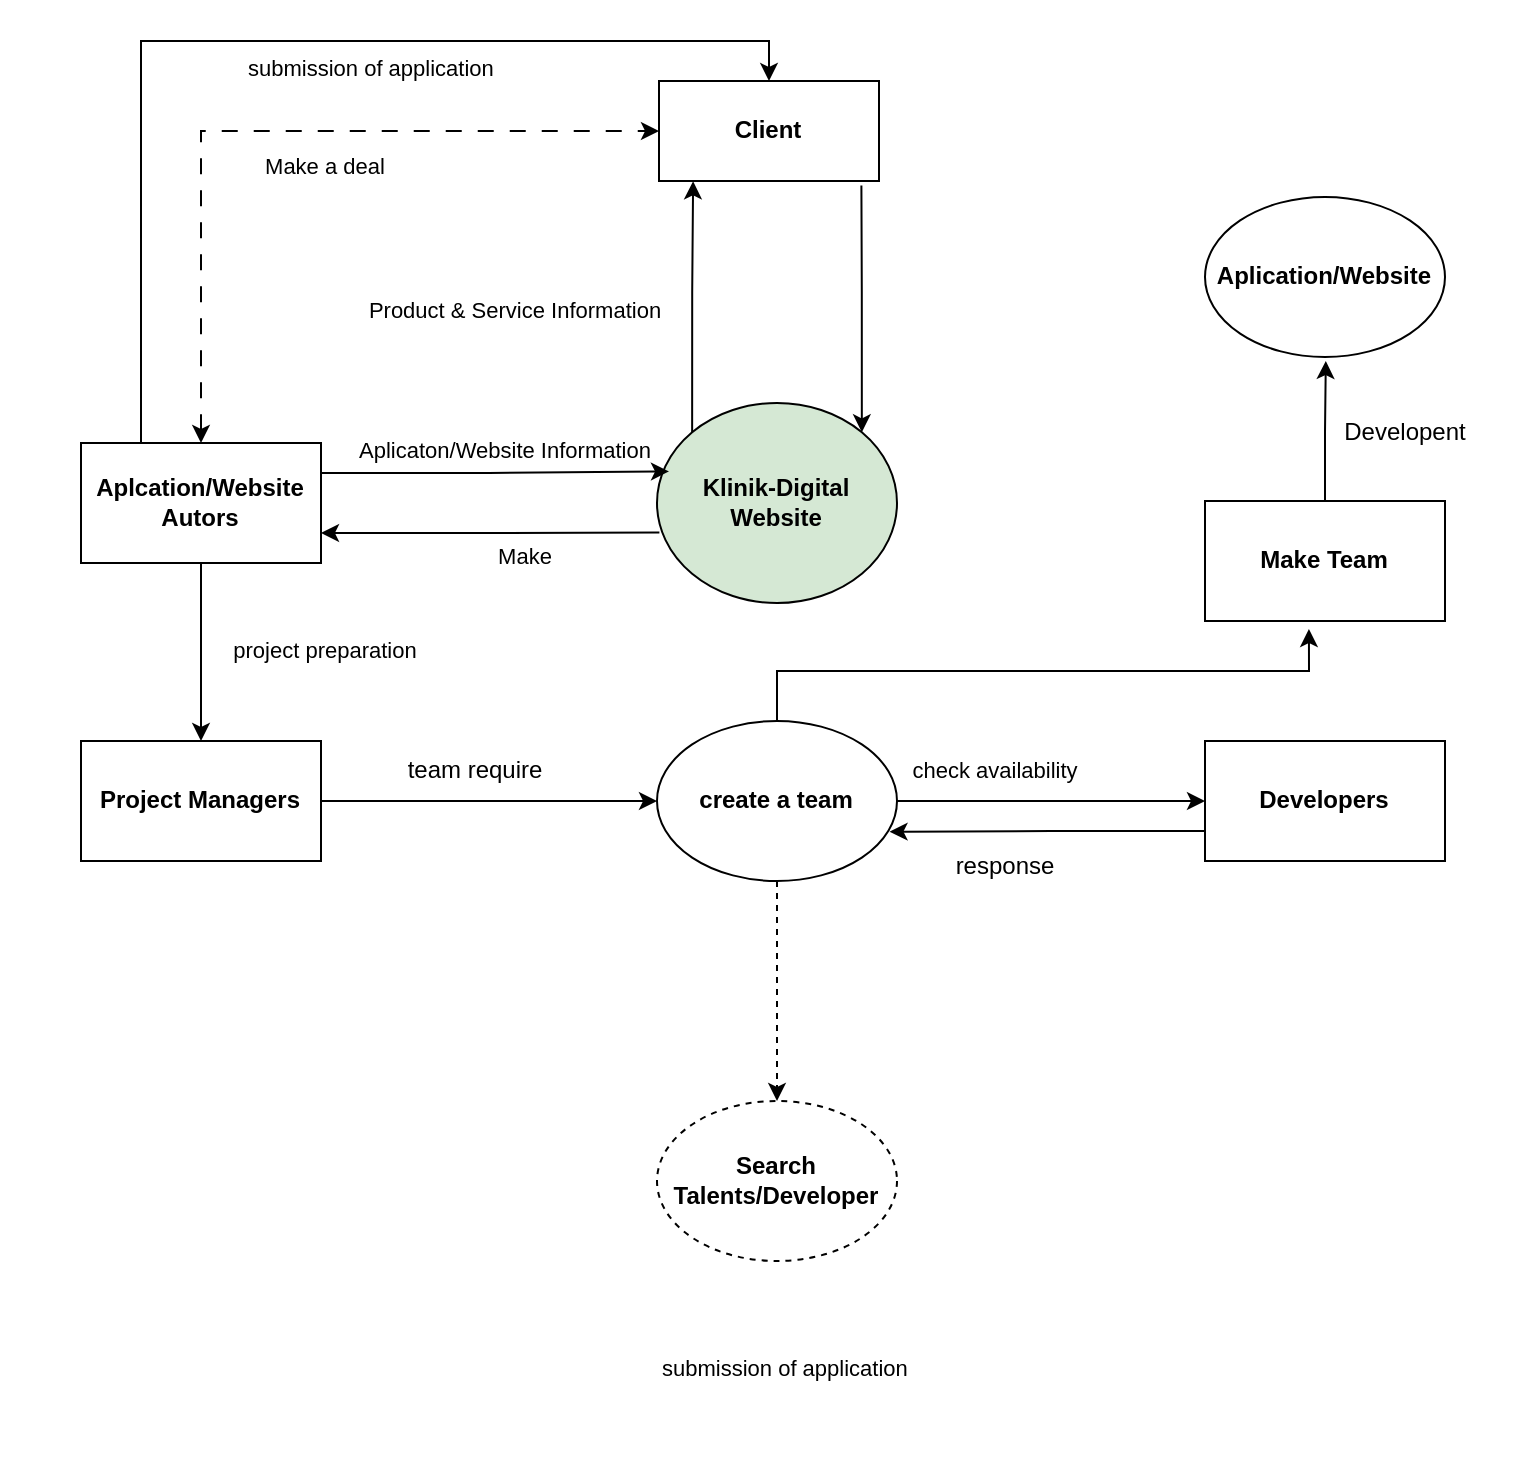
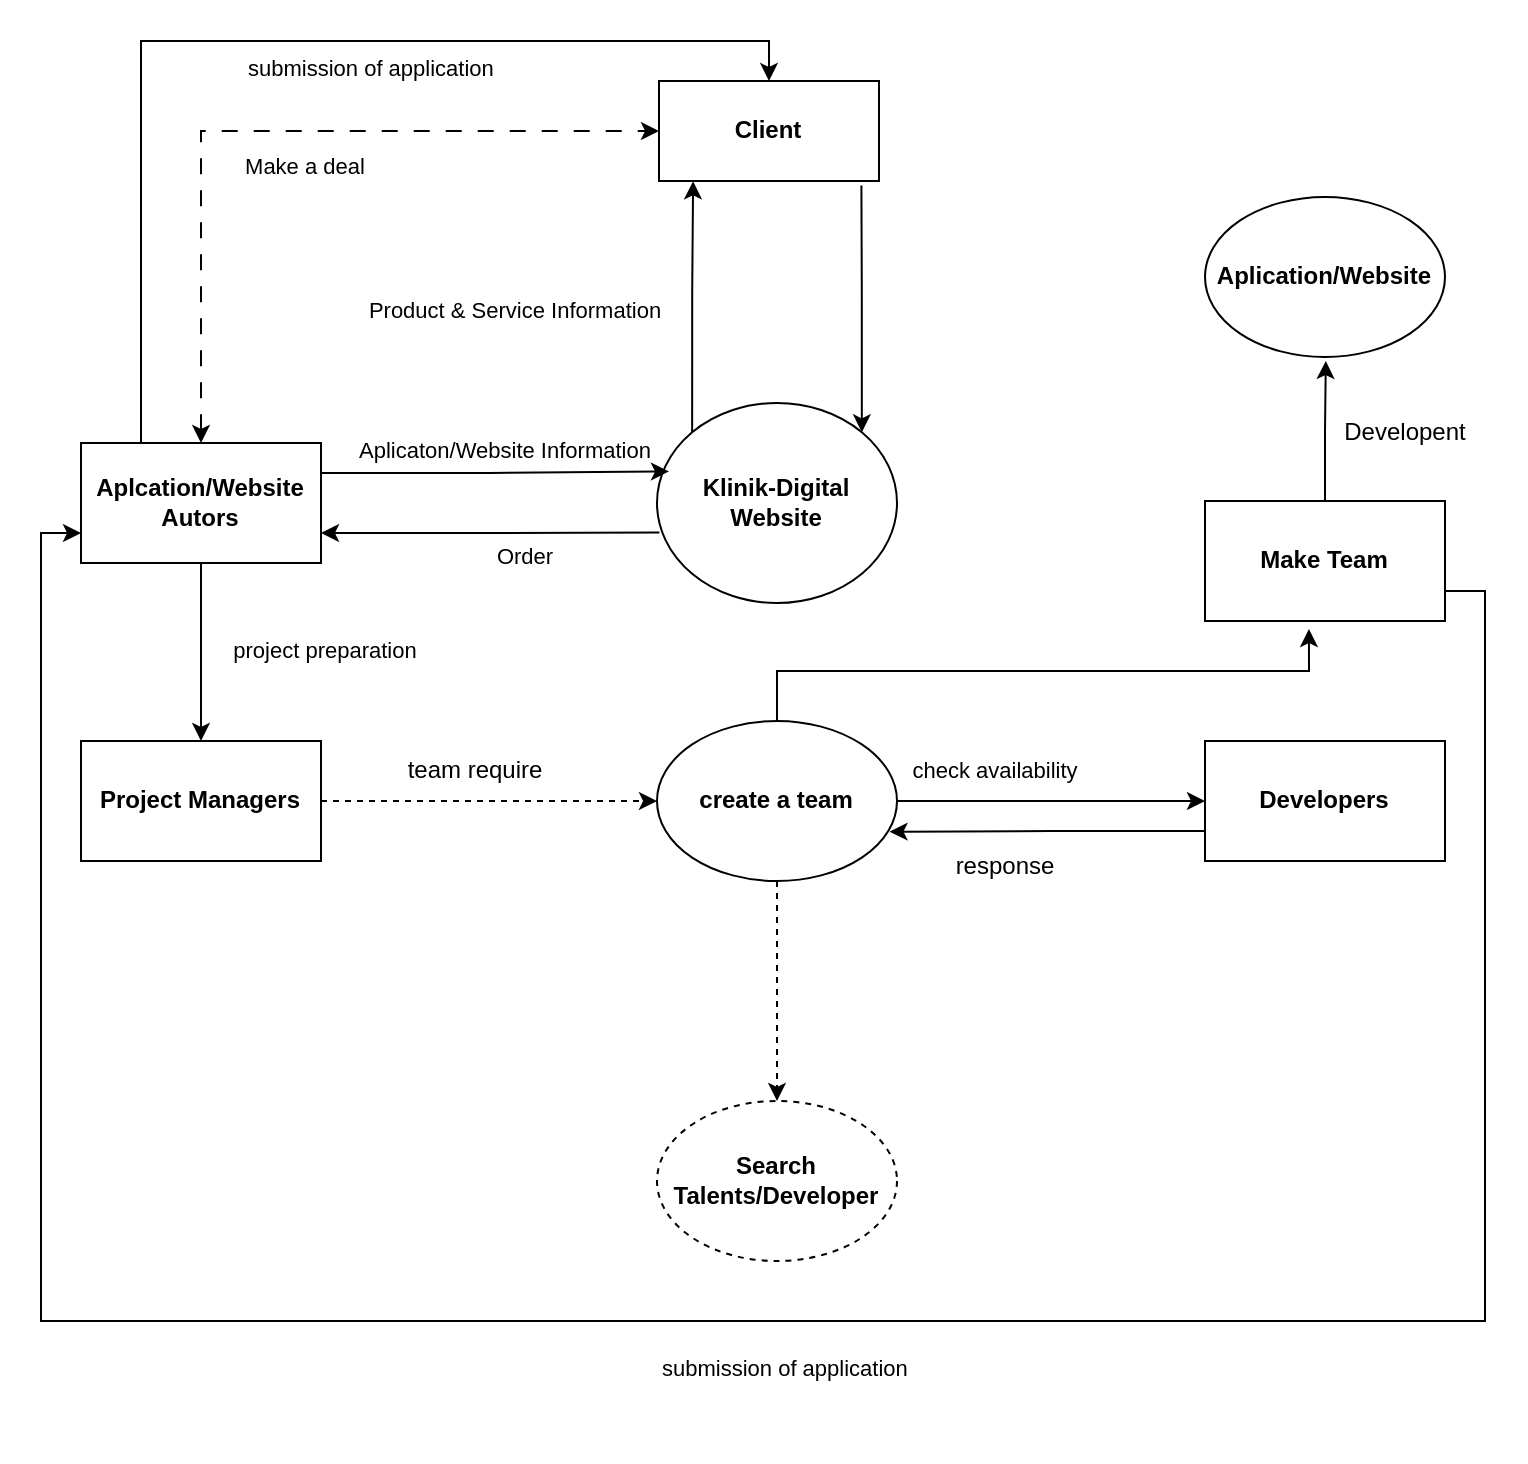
node "Make a deal": moved (325, 167) -> (305, 167)
node "Klinik-Digital Website": fillcolor #d5e8d4 -> #ffffff
node "Make": label "Make" -> "Order"
edge "Project Managers" -> "create a team": style solid -> dashed
edge "Make Team" -> "Aplcation/Website Autors": added
